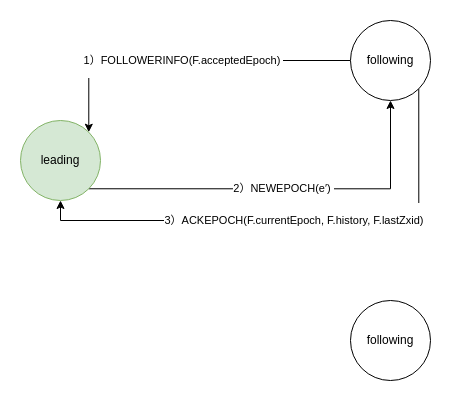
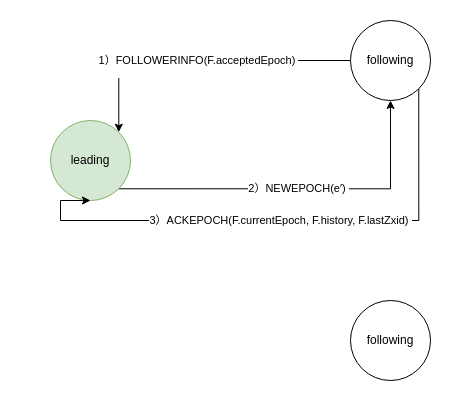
node "leading": moved (61, 161) -> (91, 161)
